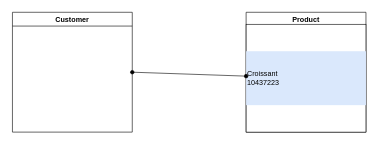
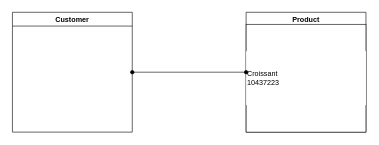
edge "Customer" -- "Croissant 10437223": now "Customer" -- "Product"
node "Croissant 10437223": fillcolor #dae8fc -> #ffffff
